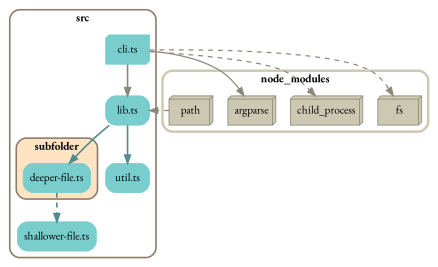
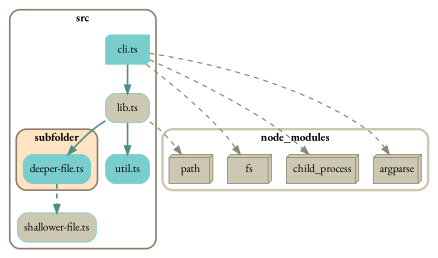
edge "cli.ts" -> "argparse": style solid -> dashed
edge "cli.ts" -> "lib.ts": color cornsilk4 -> darkslategray4
node "lib.ts": fillcolor darkslategray3 -> cornsilk3
edge "path" -> "lib.ts": reversed
node "shallower-file.ts": fillcolor darkslategray3 -> cornsilk3
